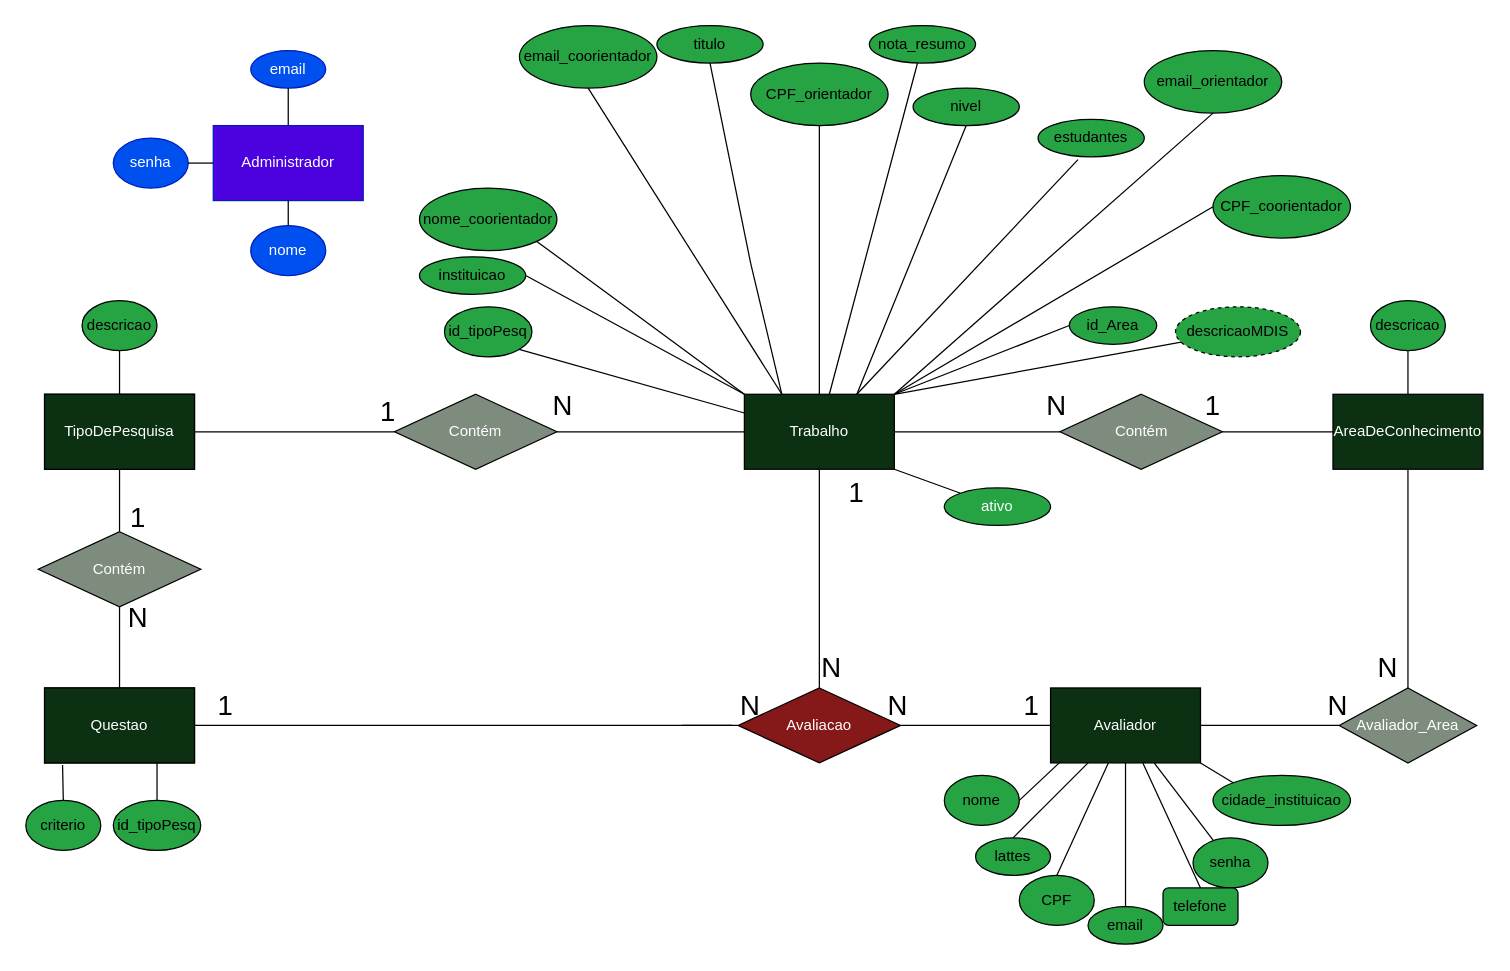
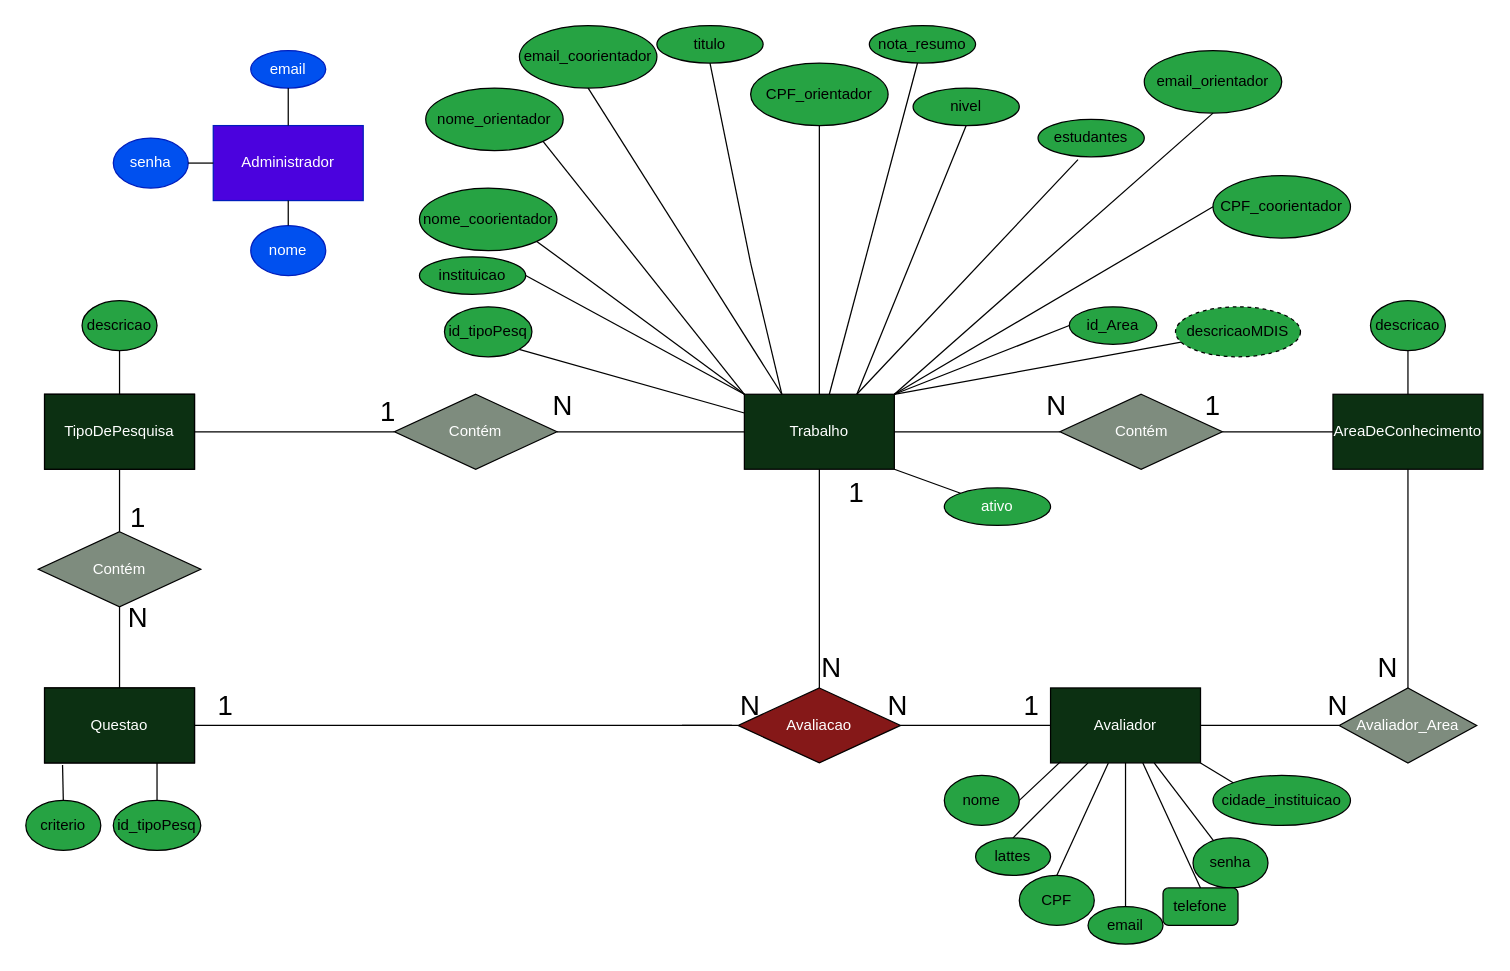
node "nome_orientador": added
edge "nome_orientador" -- "Trabalho": added
